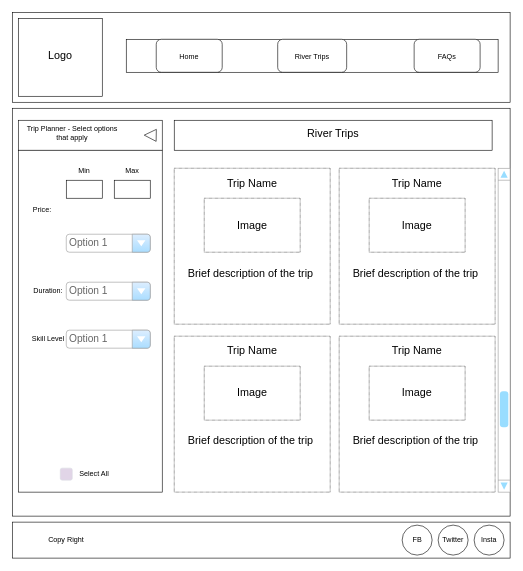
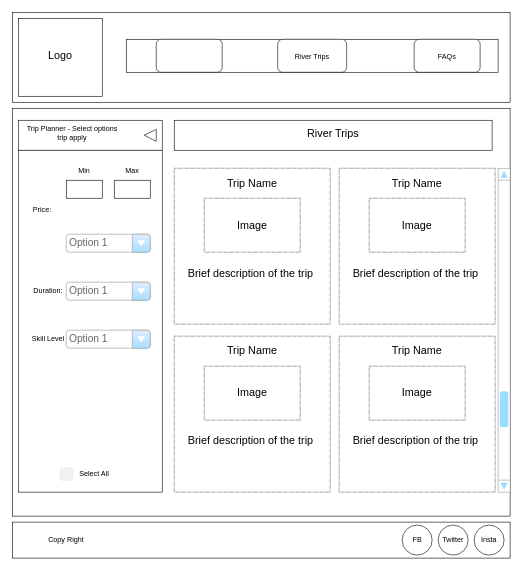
node "Home": removed
node "Trip Planner - Select options that apply": label "Trip Planner - Select options that apply" -> "Trip Planner - Select options trip apply"
node "Select All": fillcolor #e1d5e7 -> #f0f2f5
